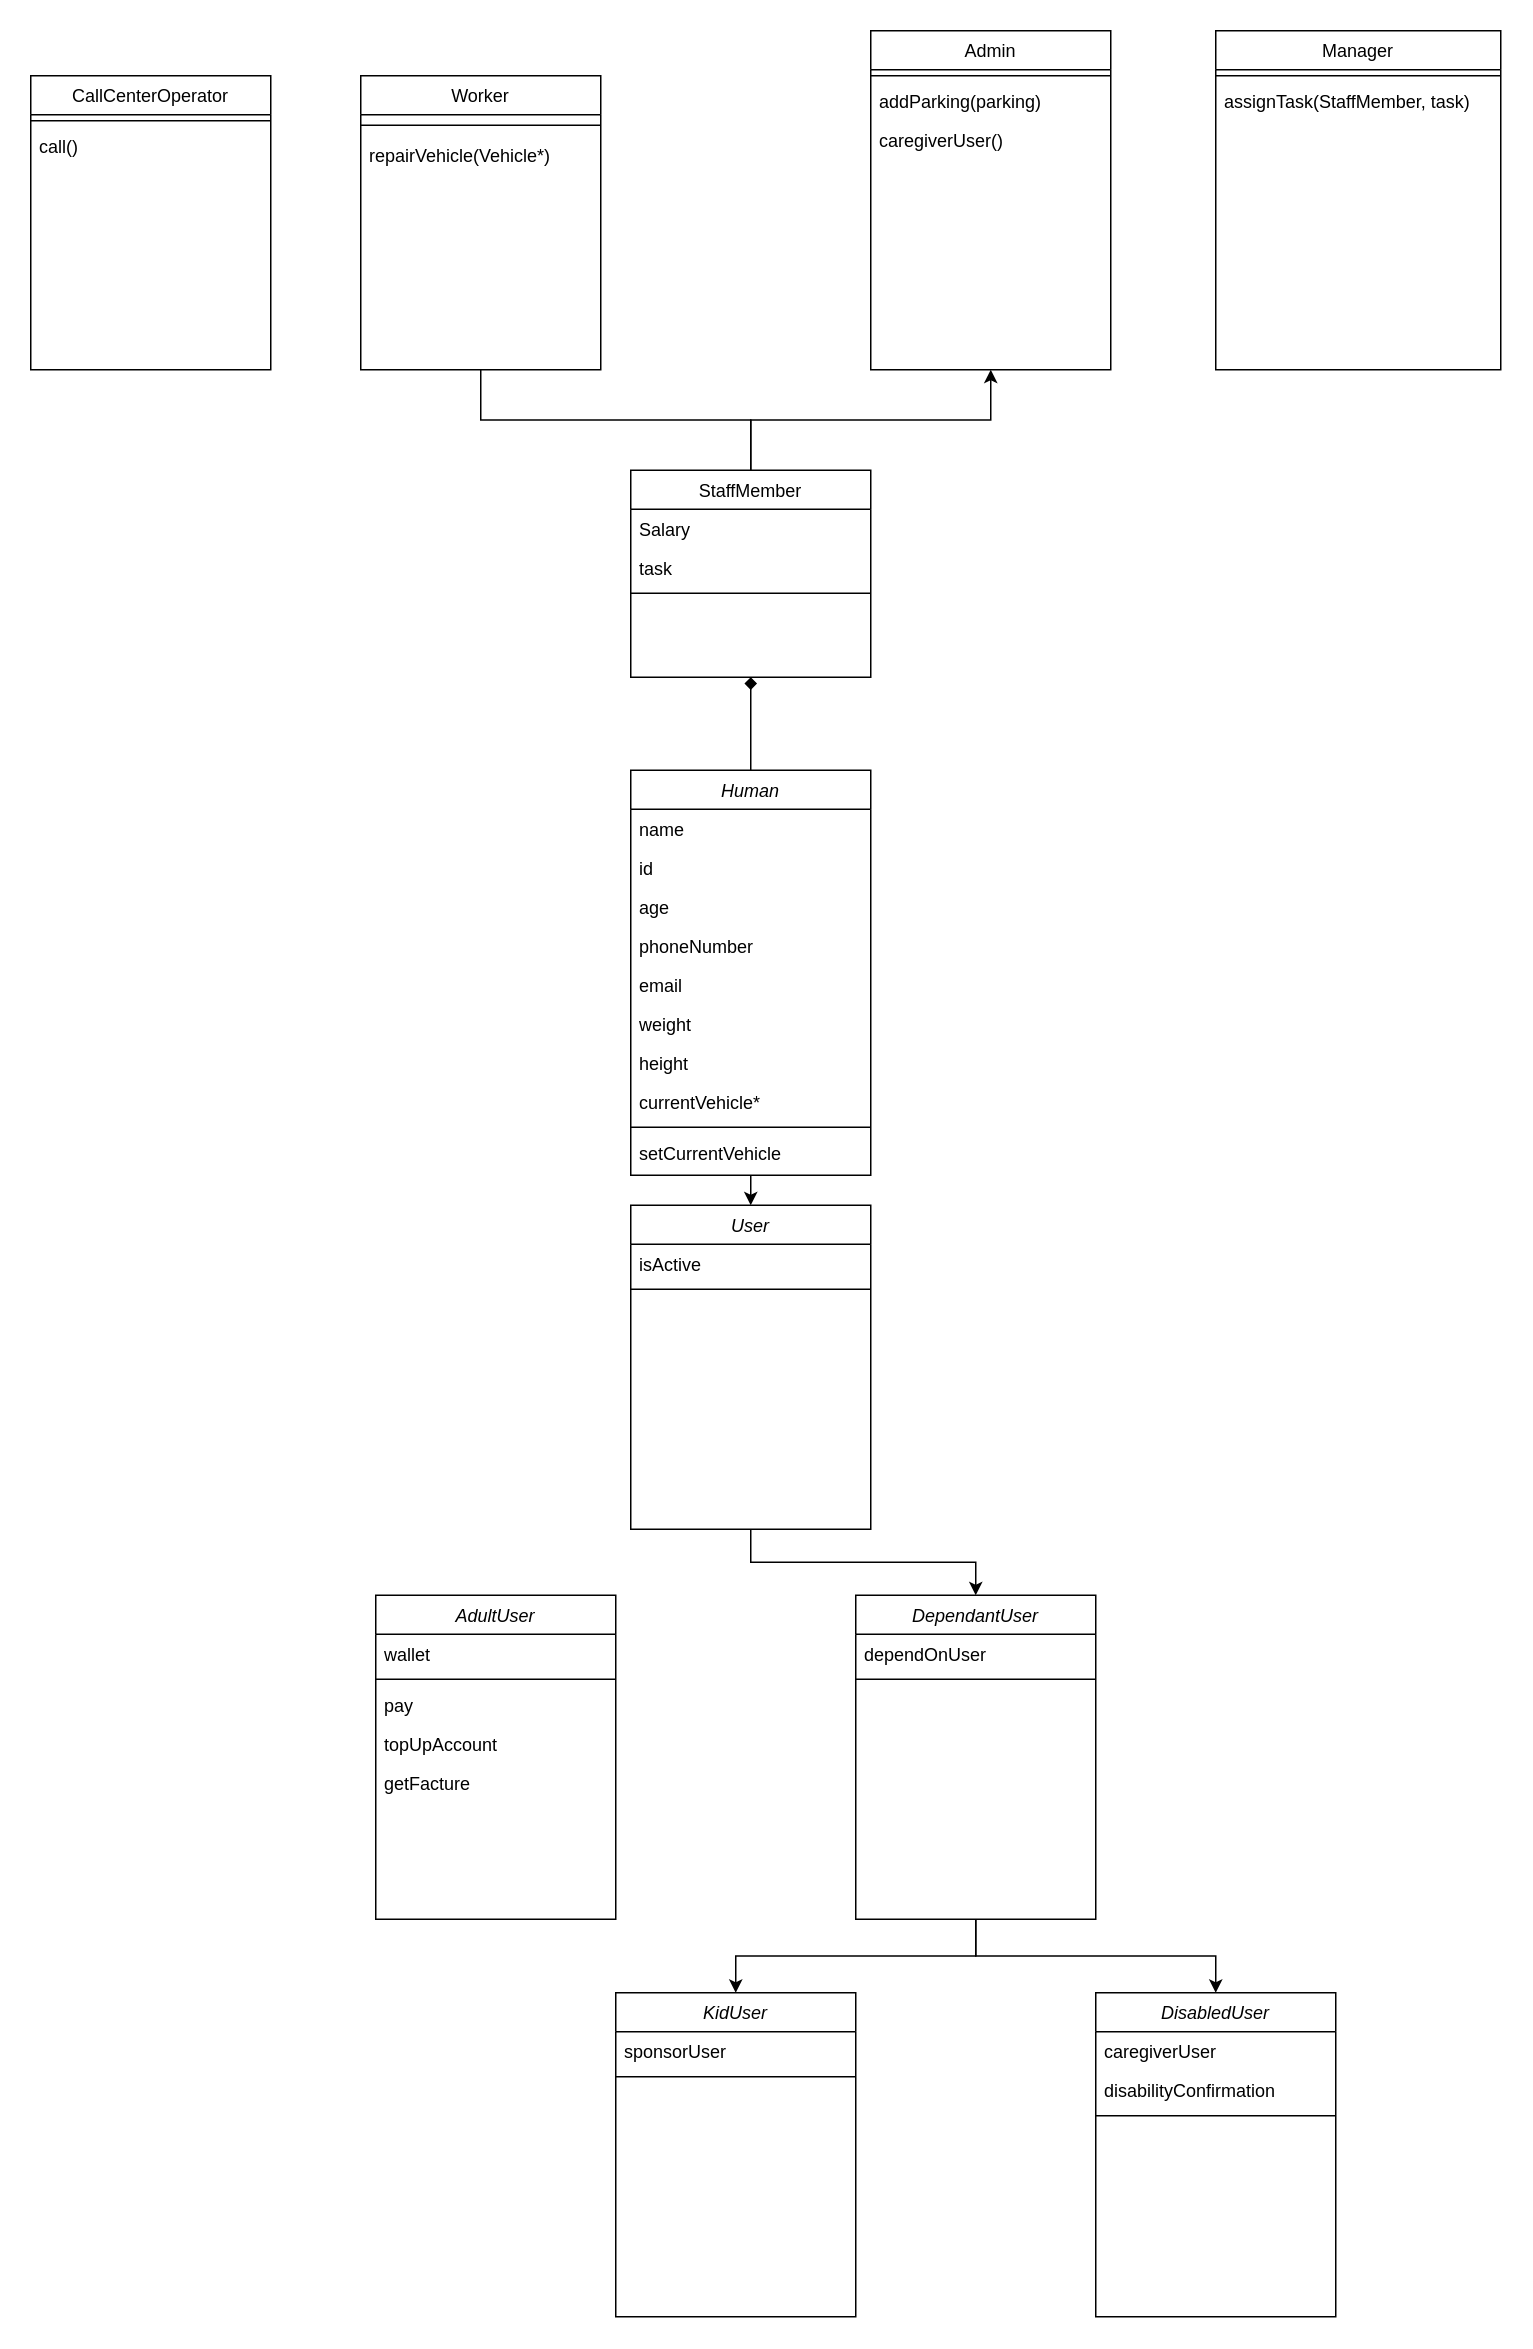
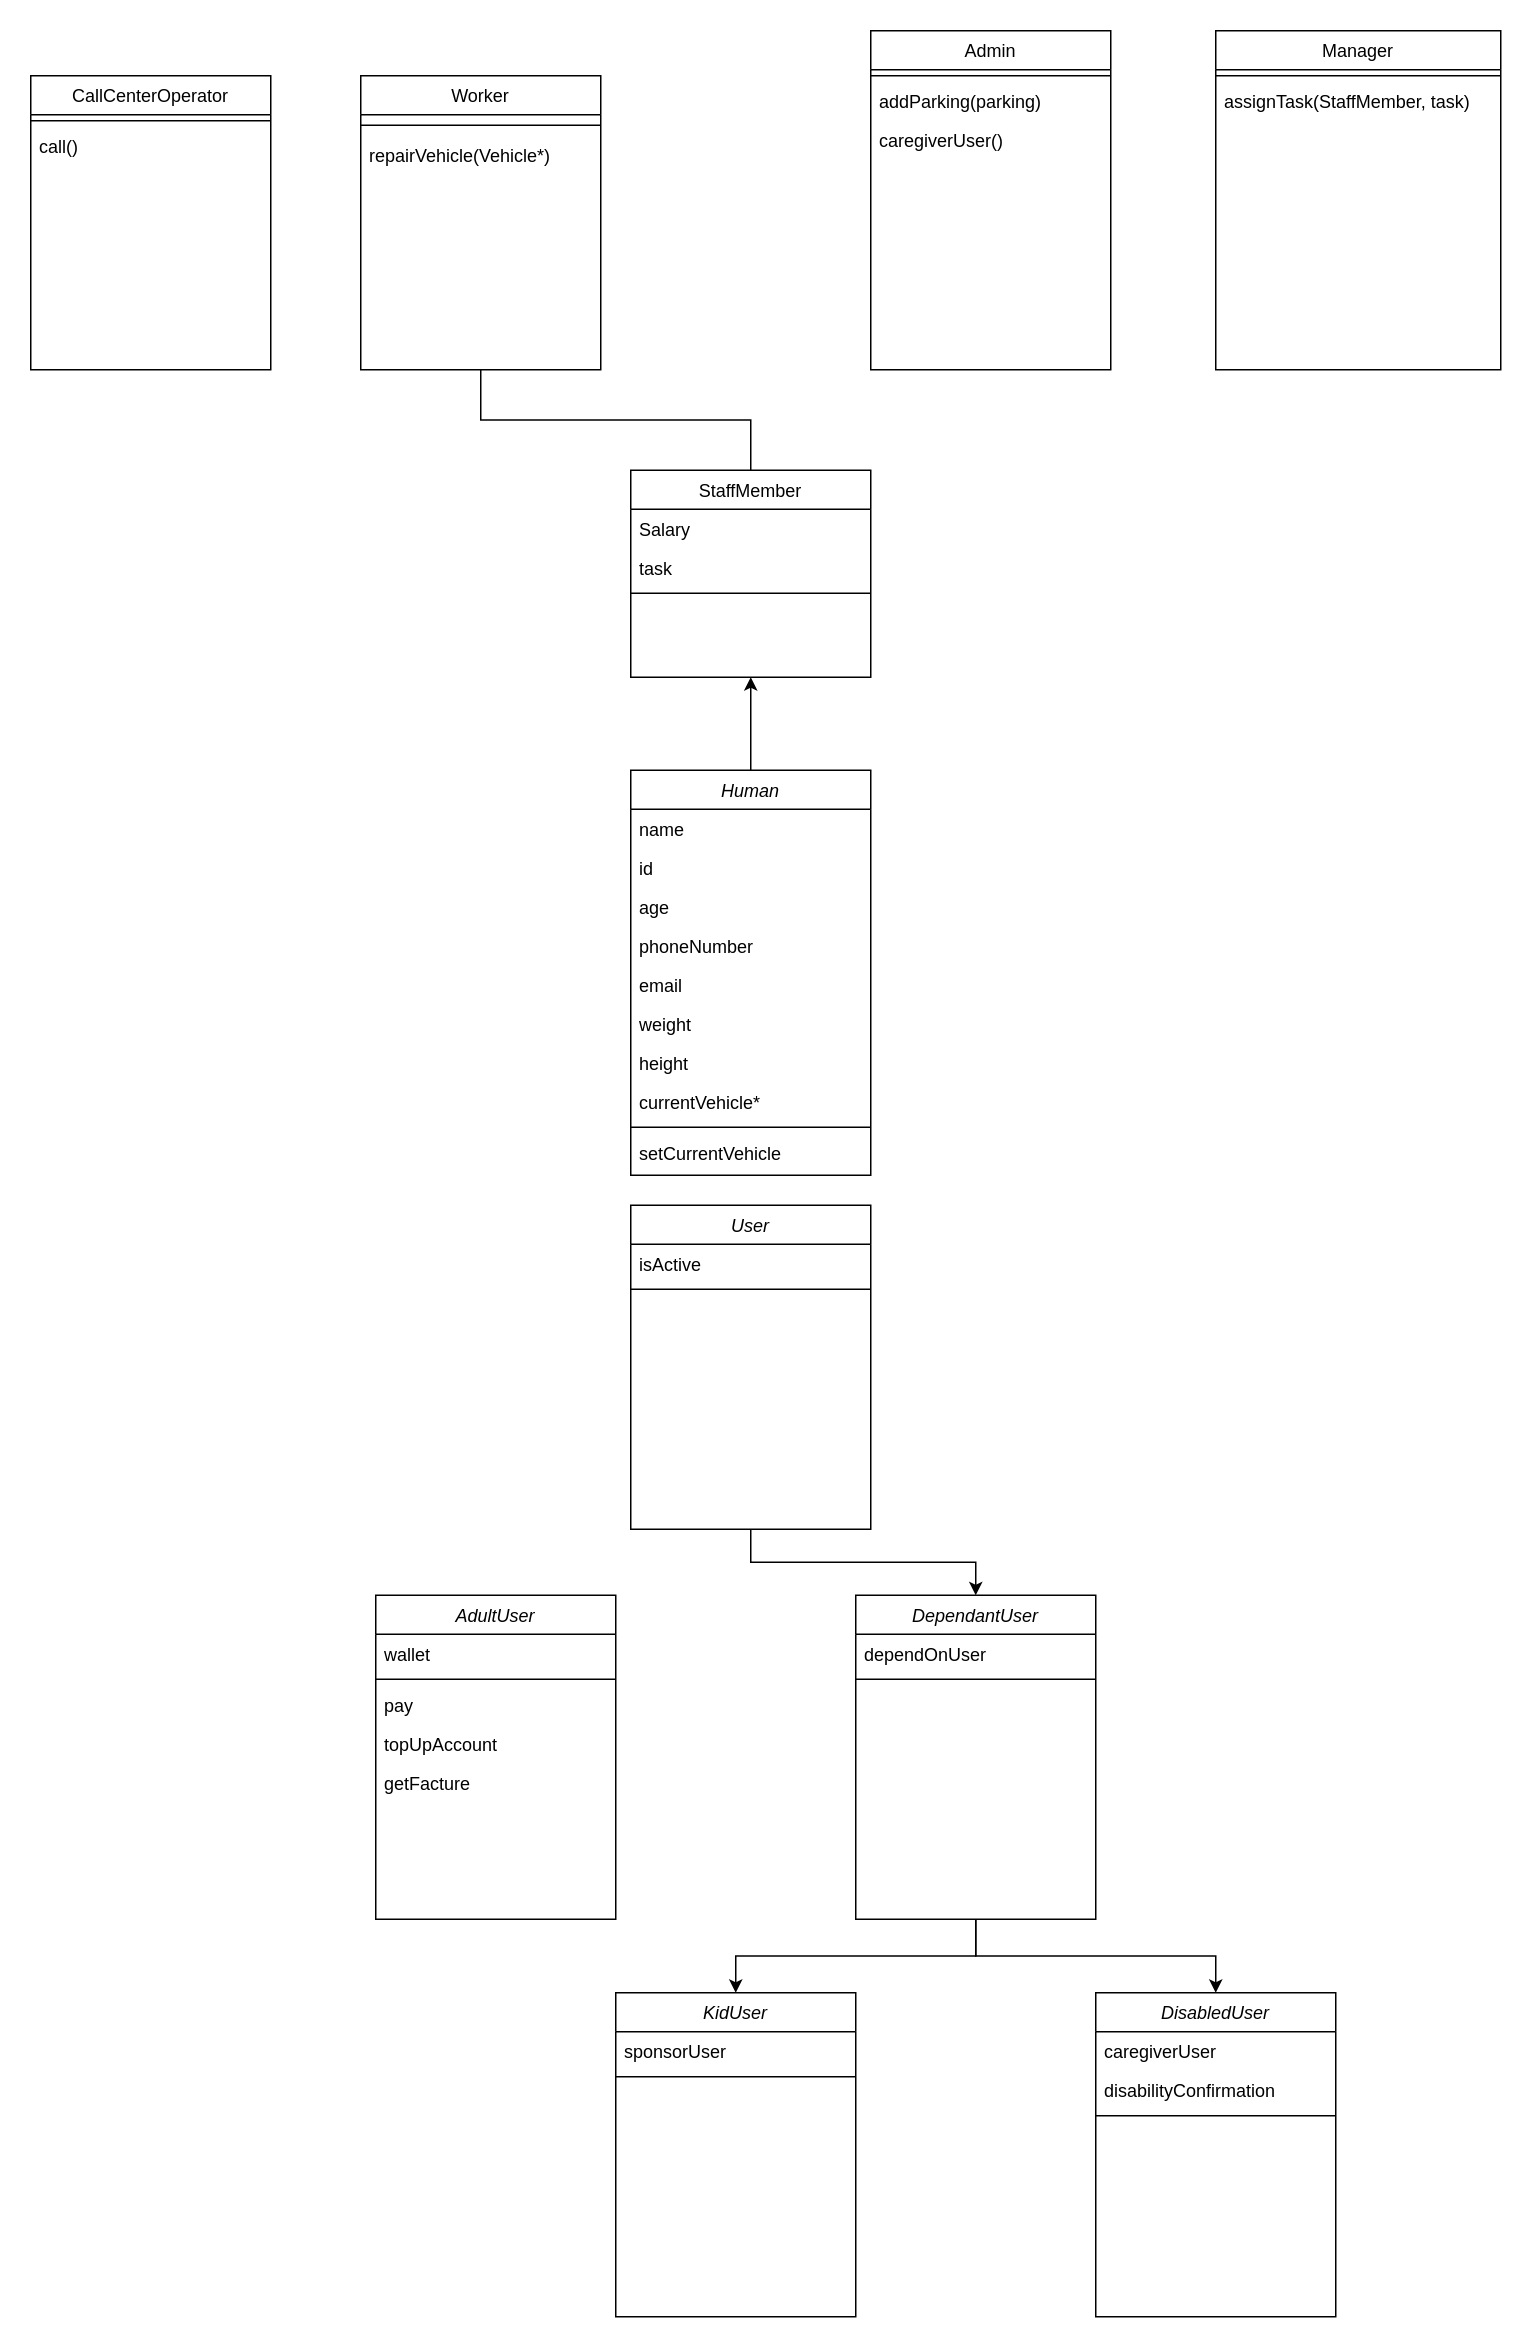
edge "StaffMember" -> "Admin": removed
edge "Human" -> "StaffMember": arrowhead diamond -> classic
edge "Human" -> "User": removed
